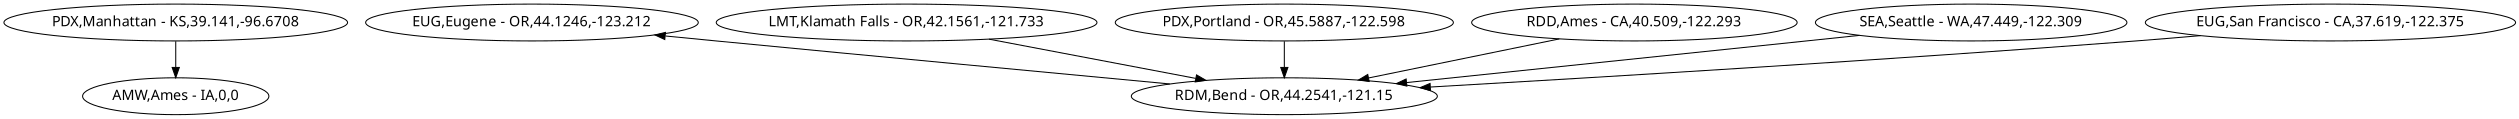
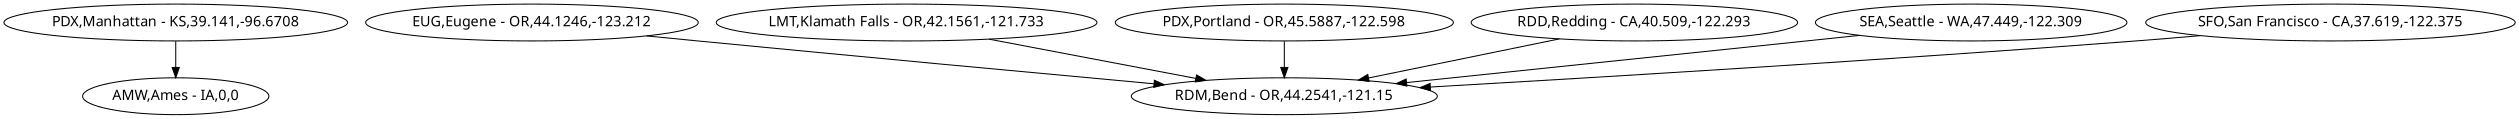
node "RDD,Ames - CA,40.509,-122.293": label "RDD,Ames - CA,40.509,-122.293" -> "RDD,Redding - CA,40.509,-122.293"
node "EUG,San Francisco - CA,37.619,-122.375": label "EUG,San Francisco - CA,37.619,-122.375" -> "SFO,San Francisco - CA,37.619,-122.375"
edge "RDM,Bend - OR,44.2541,-121.15" -> "EUG,Eugene - OR,44.1246,-123.212": reversed
